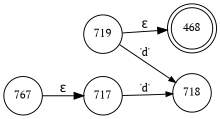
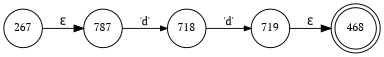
edge "719" -> "718": reversed
node "767": label "767" -> "267"
node "717": label "717" -> "787"
